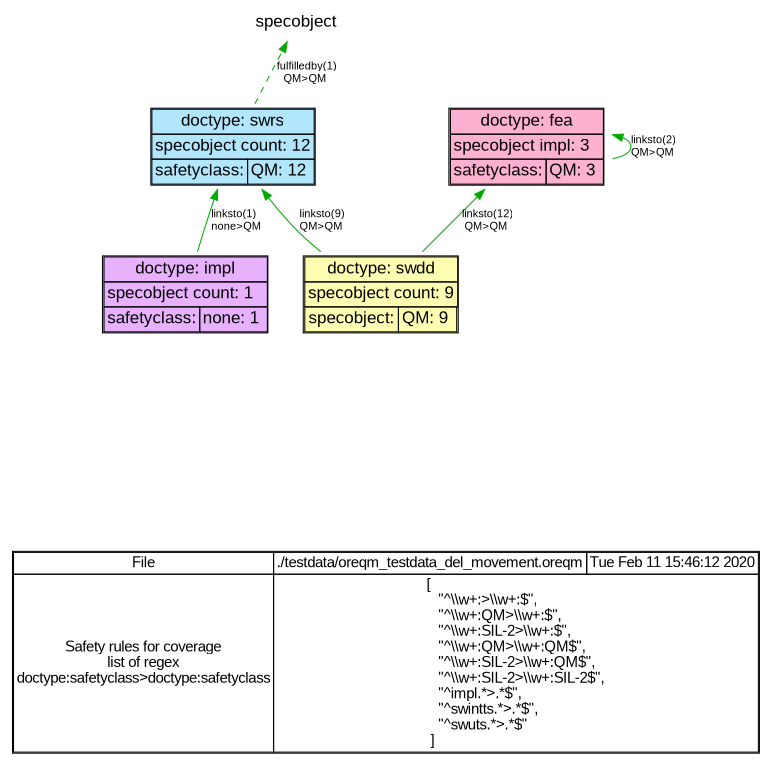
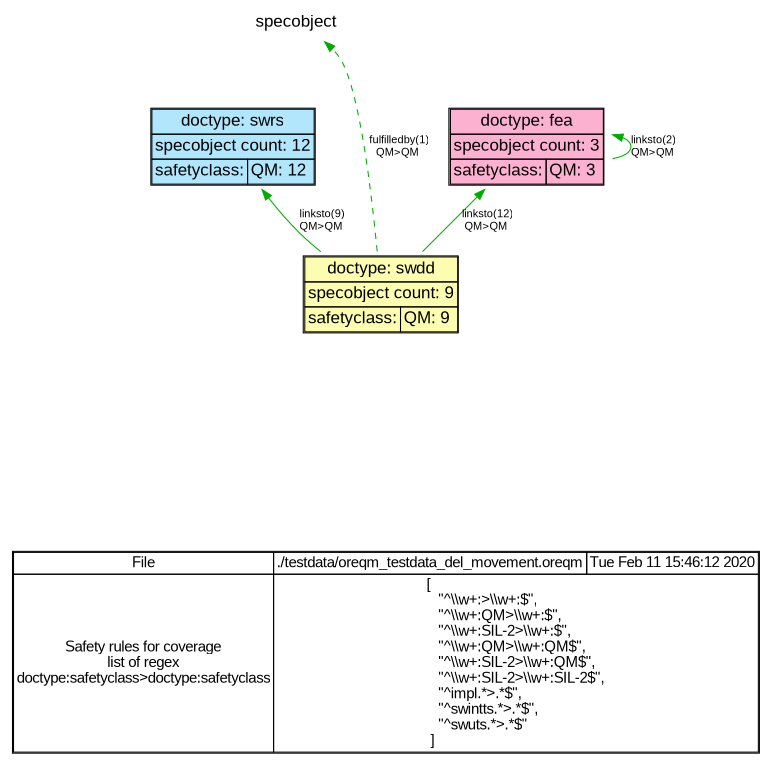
edge "doctype: swrs" -> "specobject": now "doctype: swdd" -> "specobject"
node "doctype: fea": text "specobject impl: 3" -> "specobject count: 3"
node "doctype: impl": removed
node "doctype: swdd": text "specobject:" -> "safetyclass:"
